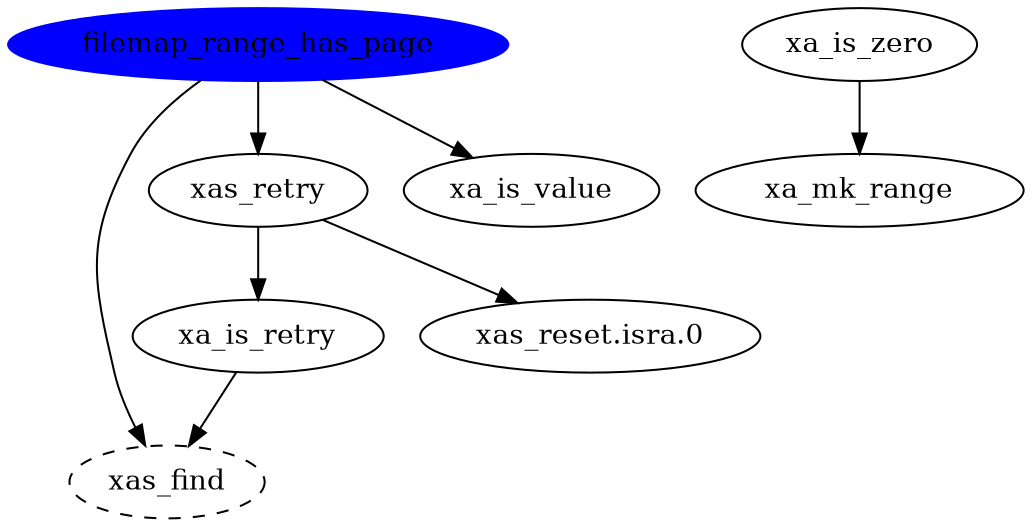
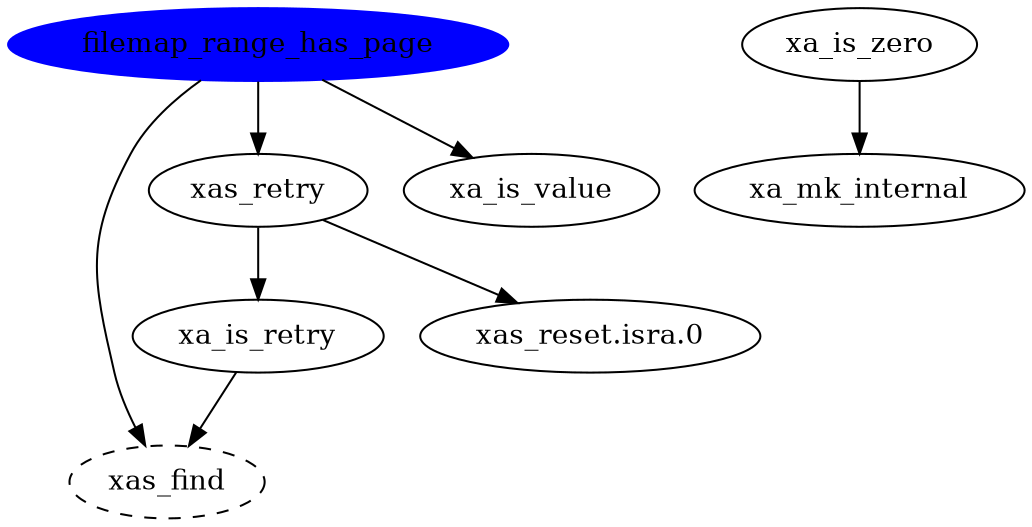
node "xa_mk_range": label "xa_mk_range" -> "xa_mk_internal"
